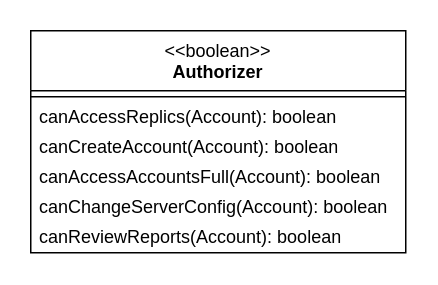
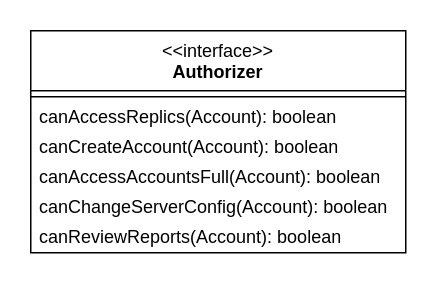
node "<<boolean>> Authorizer": label "<<boolean>> Authorizer" -> "<<interface>> Authorizer"
